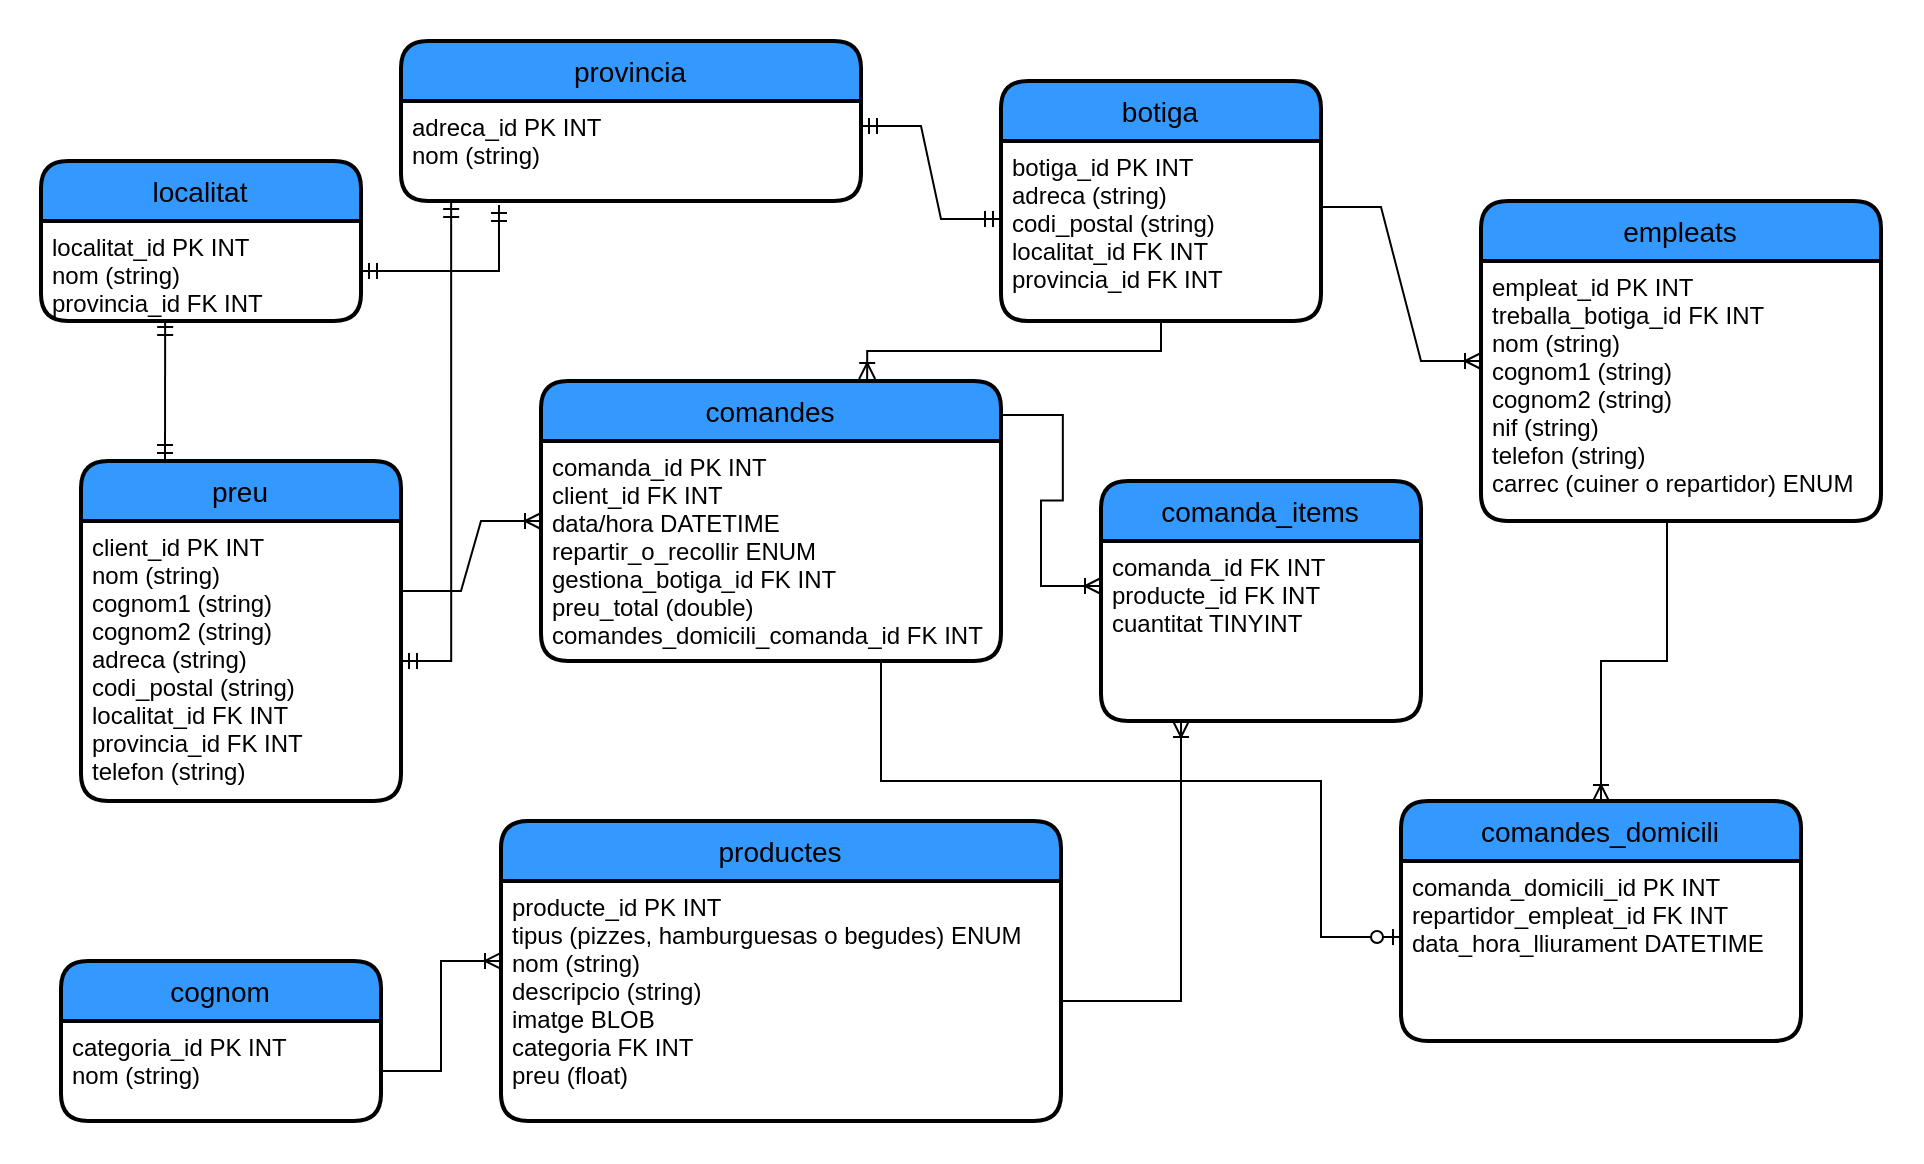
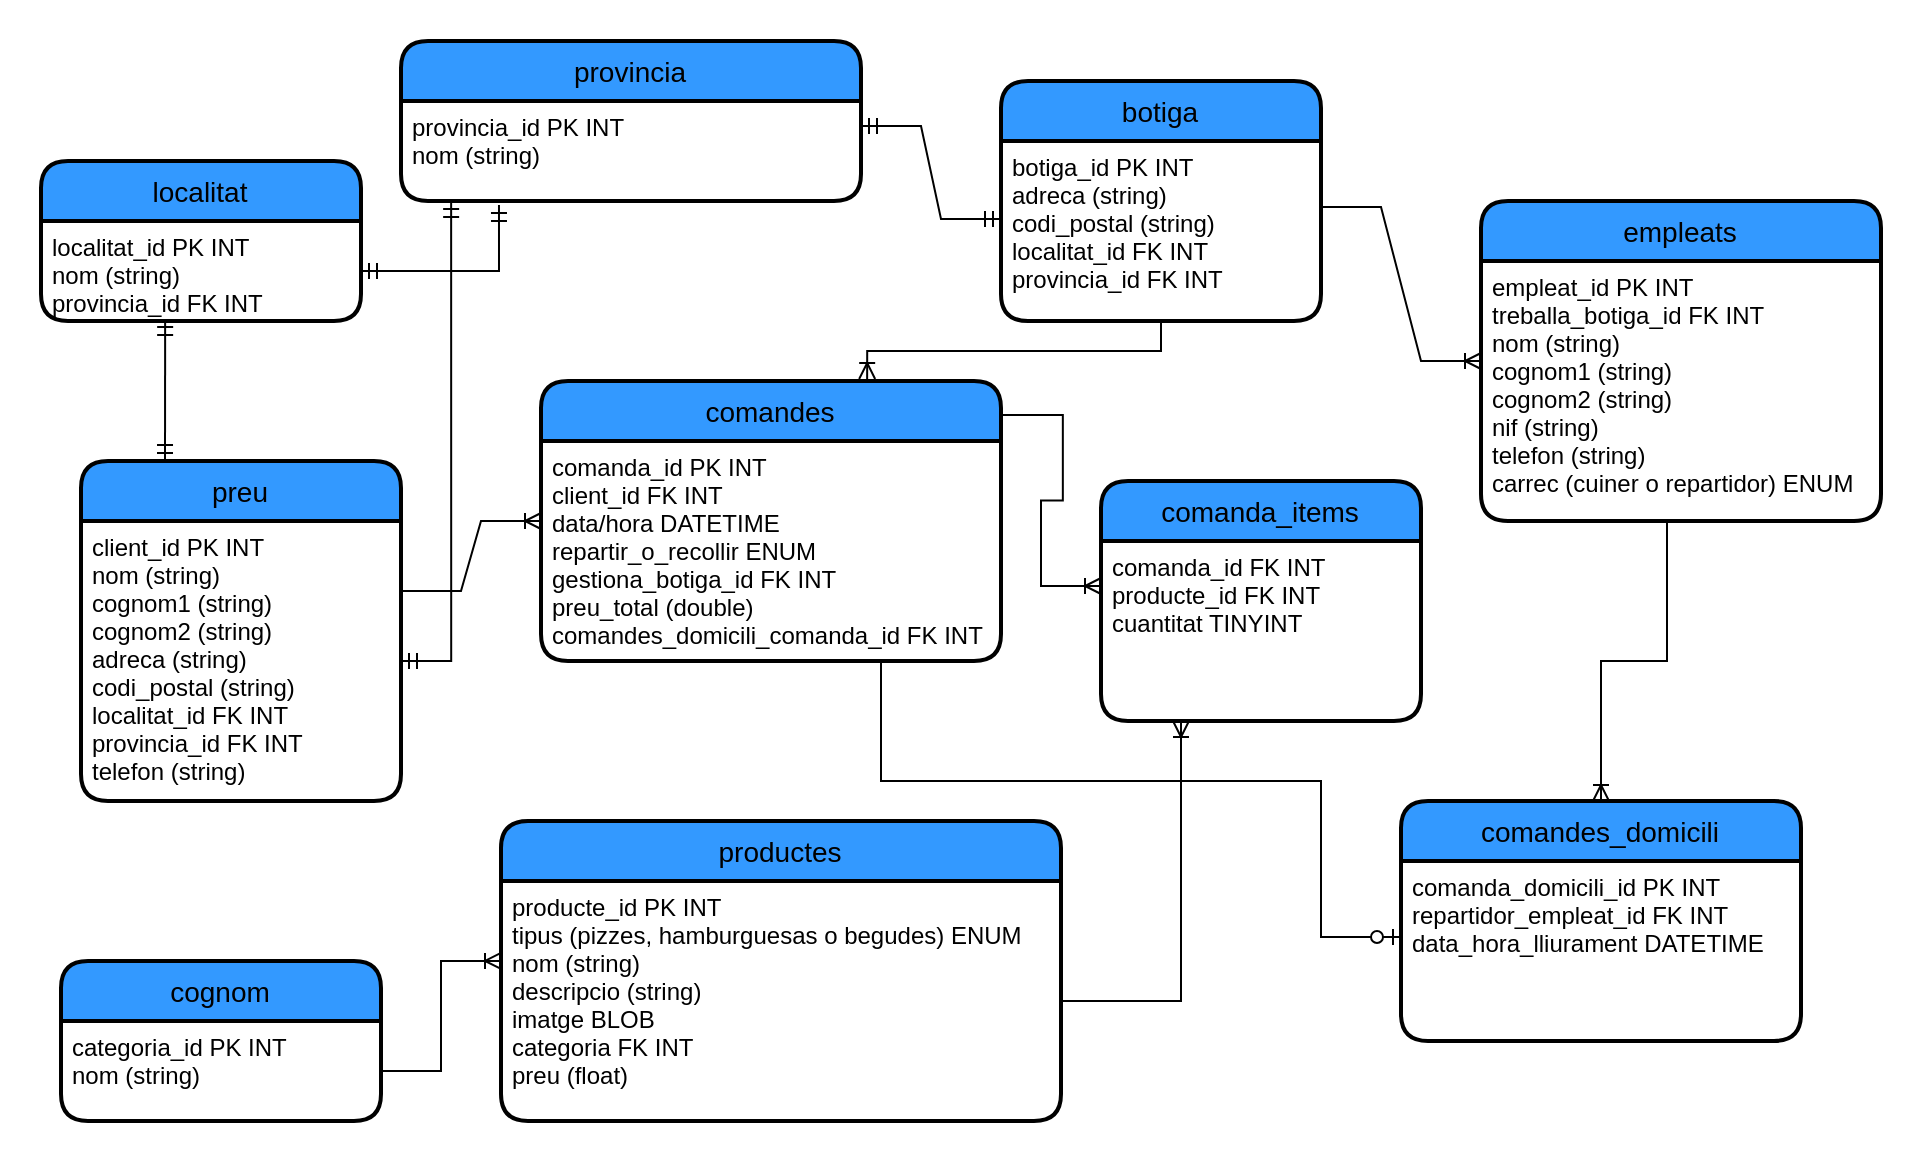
node "adreca_id PK INT nom (string)": label "adreca_id PK INT nom (string)" -> "provincia_id PK INT nom (string)"
